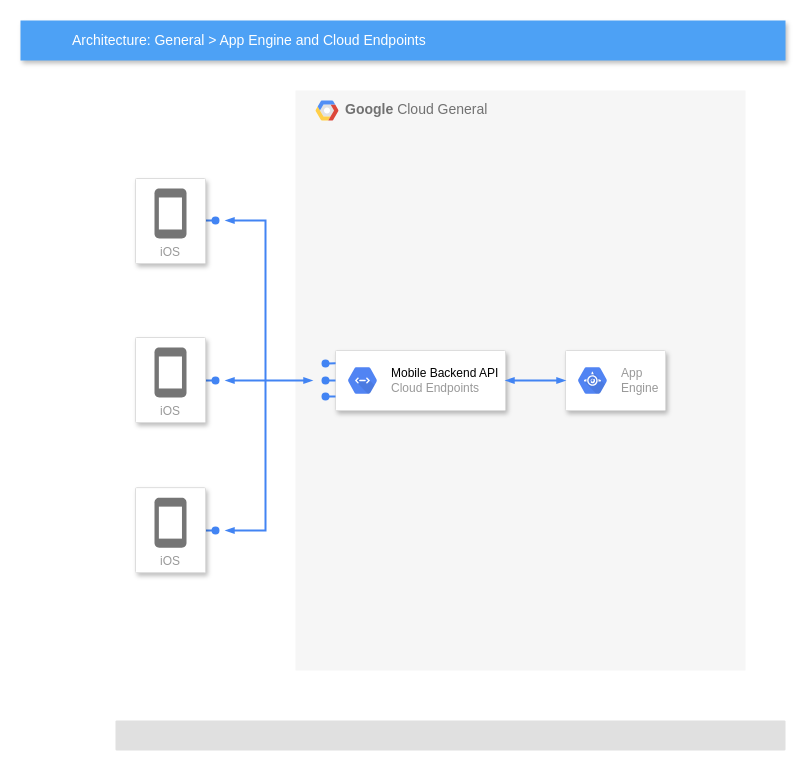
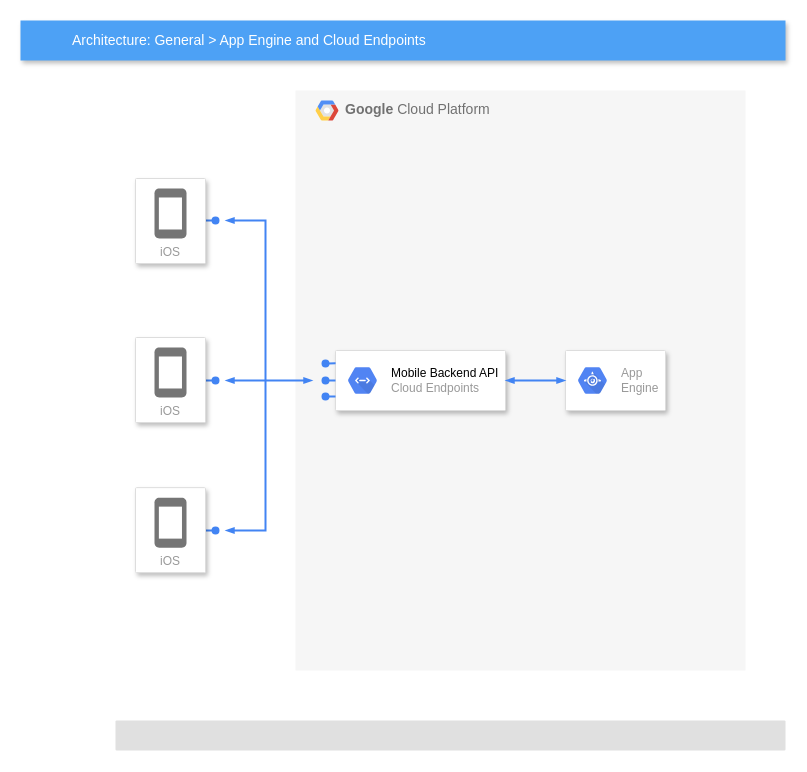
node "Google Cloud General": label "Google Cloud General" -> "Google Cloud Platform"
